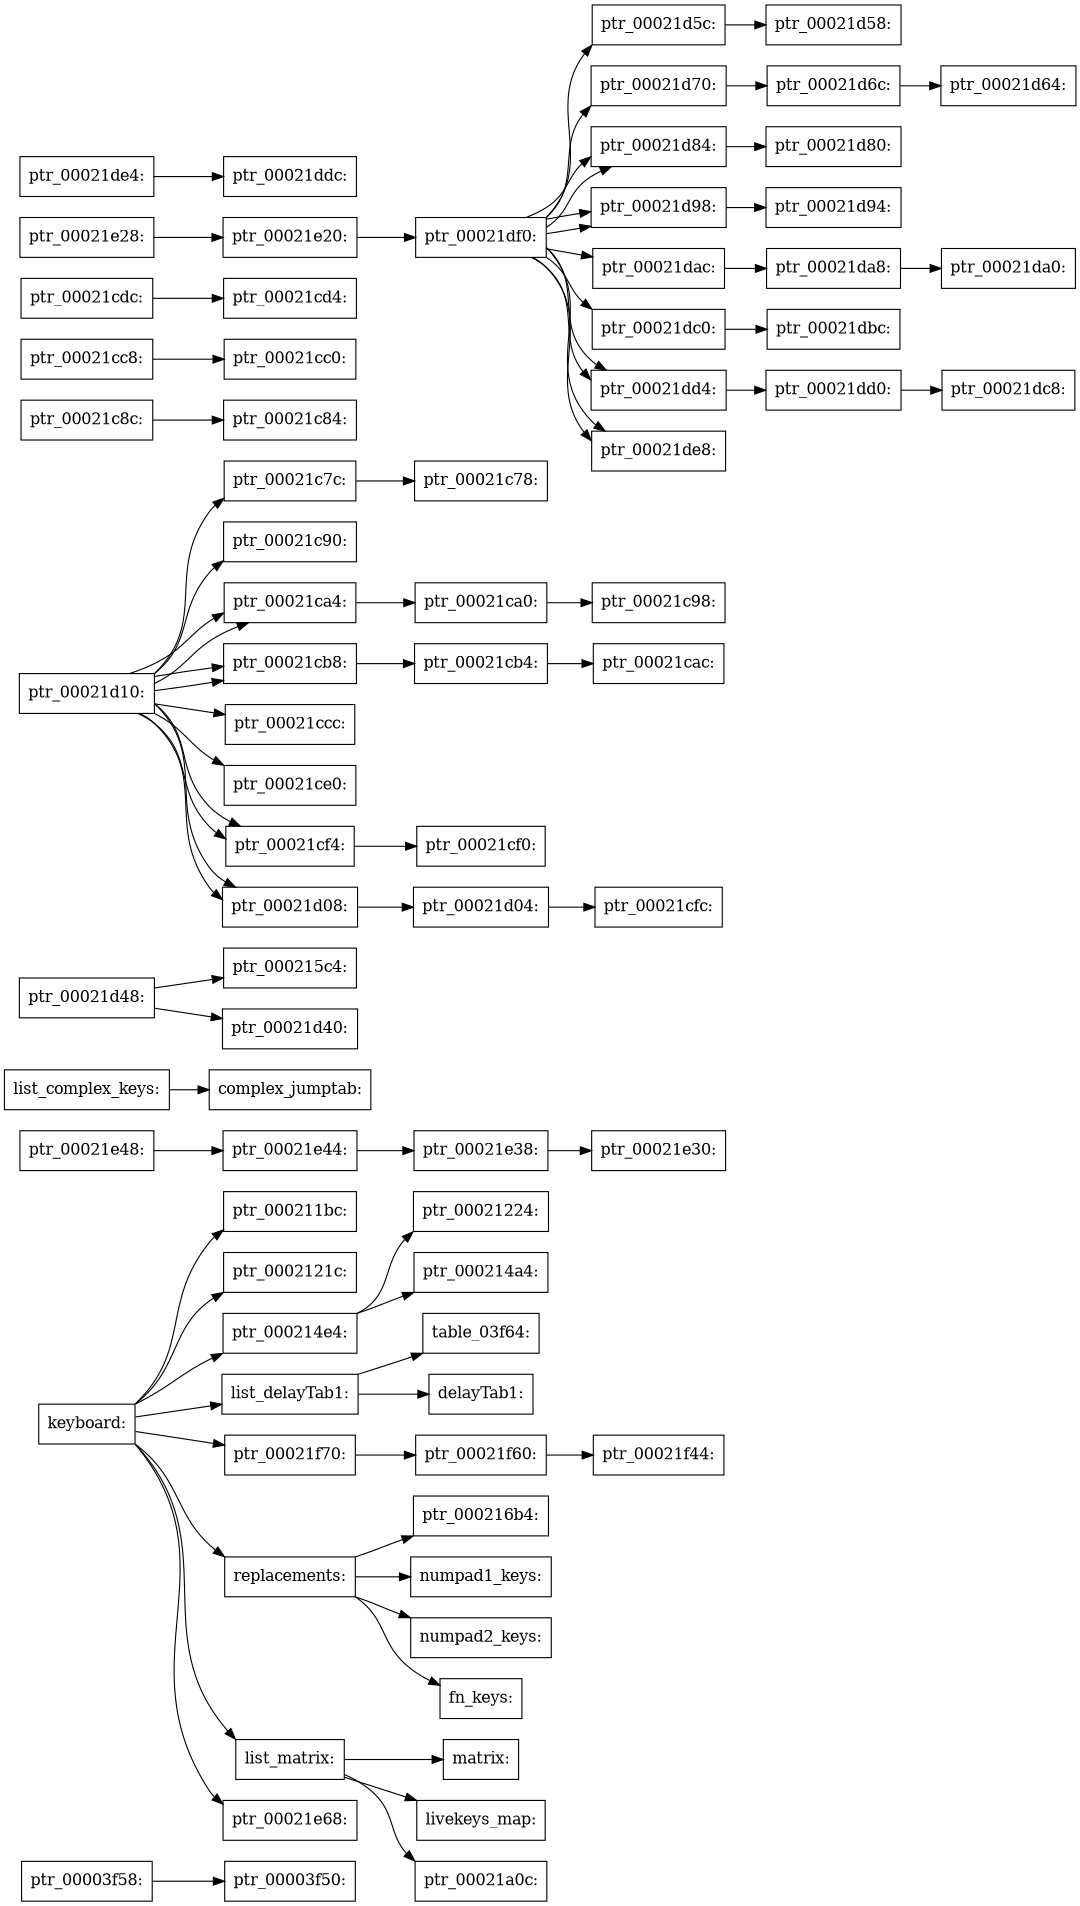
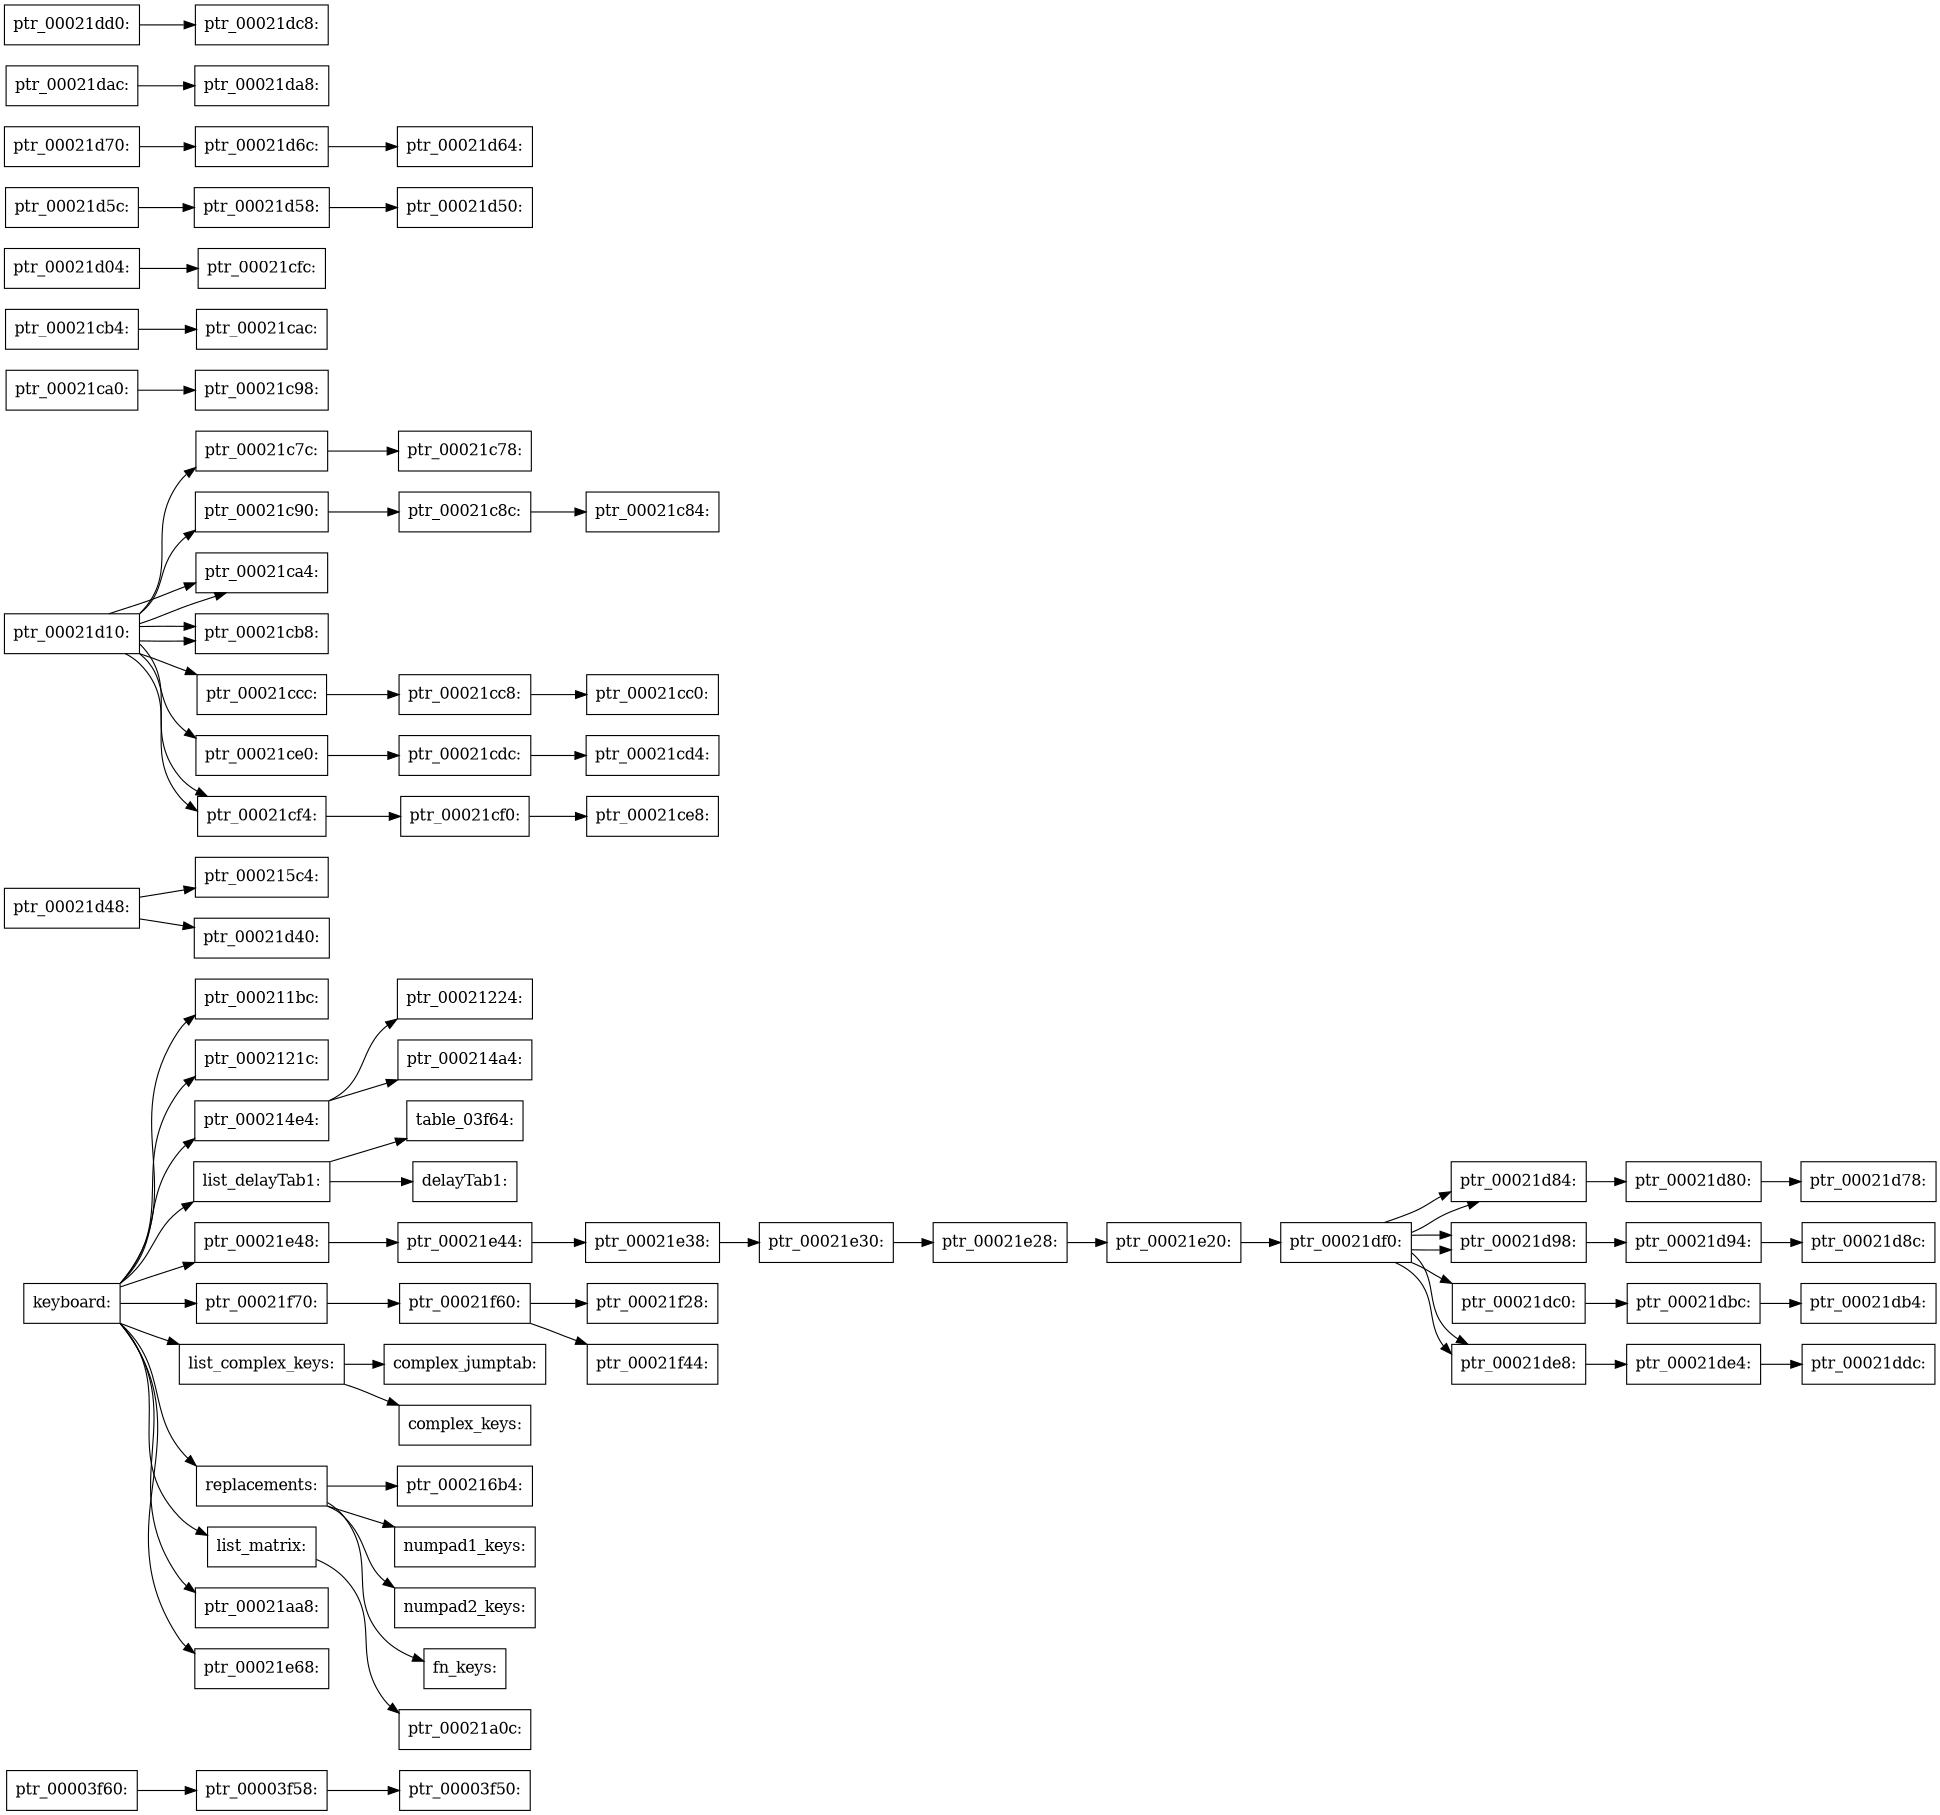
edge "ptr_00021df0:" -> "ptr_00021d5c:": removed
edge "ptr_00021df0:" -> "ptr_00021d70:": removed
node "ptr_00021d50:": added
edge "ptr_00021df0:" -> "ptr_00021dac:": removed
node "ptr_00021da0:": removed
node "ptr_00021dd4:": removed
edge "ptr_00021c90:" -> "ptr_00021c8c:": added
edge "ptr_00021ca4:" -> "ptr_00021ca0:": removed
edge "ptr_00021cb8:" -> "ptr_00021cb4:": removed
edge "ptr_00021ccc:" -> "ptr_00021cc8:": added
edge "ptr_00021ce0:" -> "ptr_00021cdc:": added
node "ptr_00021ce8:": added
node "ptr_00021d08:": removed
node "ptr_00021d78:": added
edge "ptr_00021e30:" -> "ptr_00021e28:": added
node "ptr_00021d8c:": added
edge "keyboard:" -> "ptr_00021e48:": added
node "ptr_00021f28:": added
node "ptr_00021db4:": added
edge "keyboard:" -> "list_complex_keys:": added
edge "ptr_00021de8:" -> "ptr_00021de4:": added
node "complex_keys:": added
node "ptr_00021aa8:": added
node "matrix:": removed
node "ptr_00003f60:": added
node "livekeys_map:": removed
